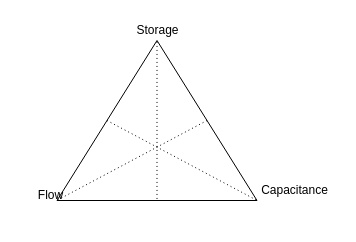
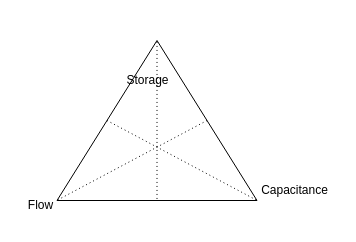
node "Storage": moved (157, 31) -> (147, 81)
node "Flow": moved (51, 195) -> (41, 205)
